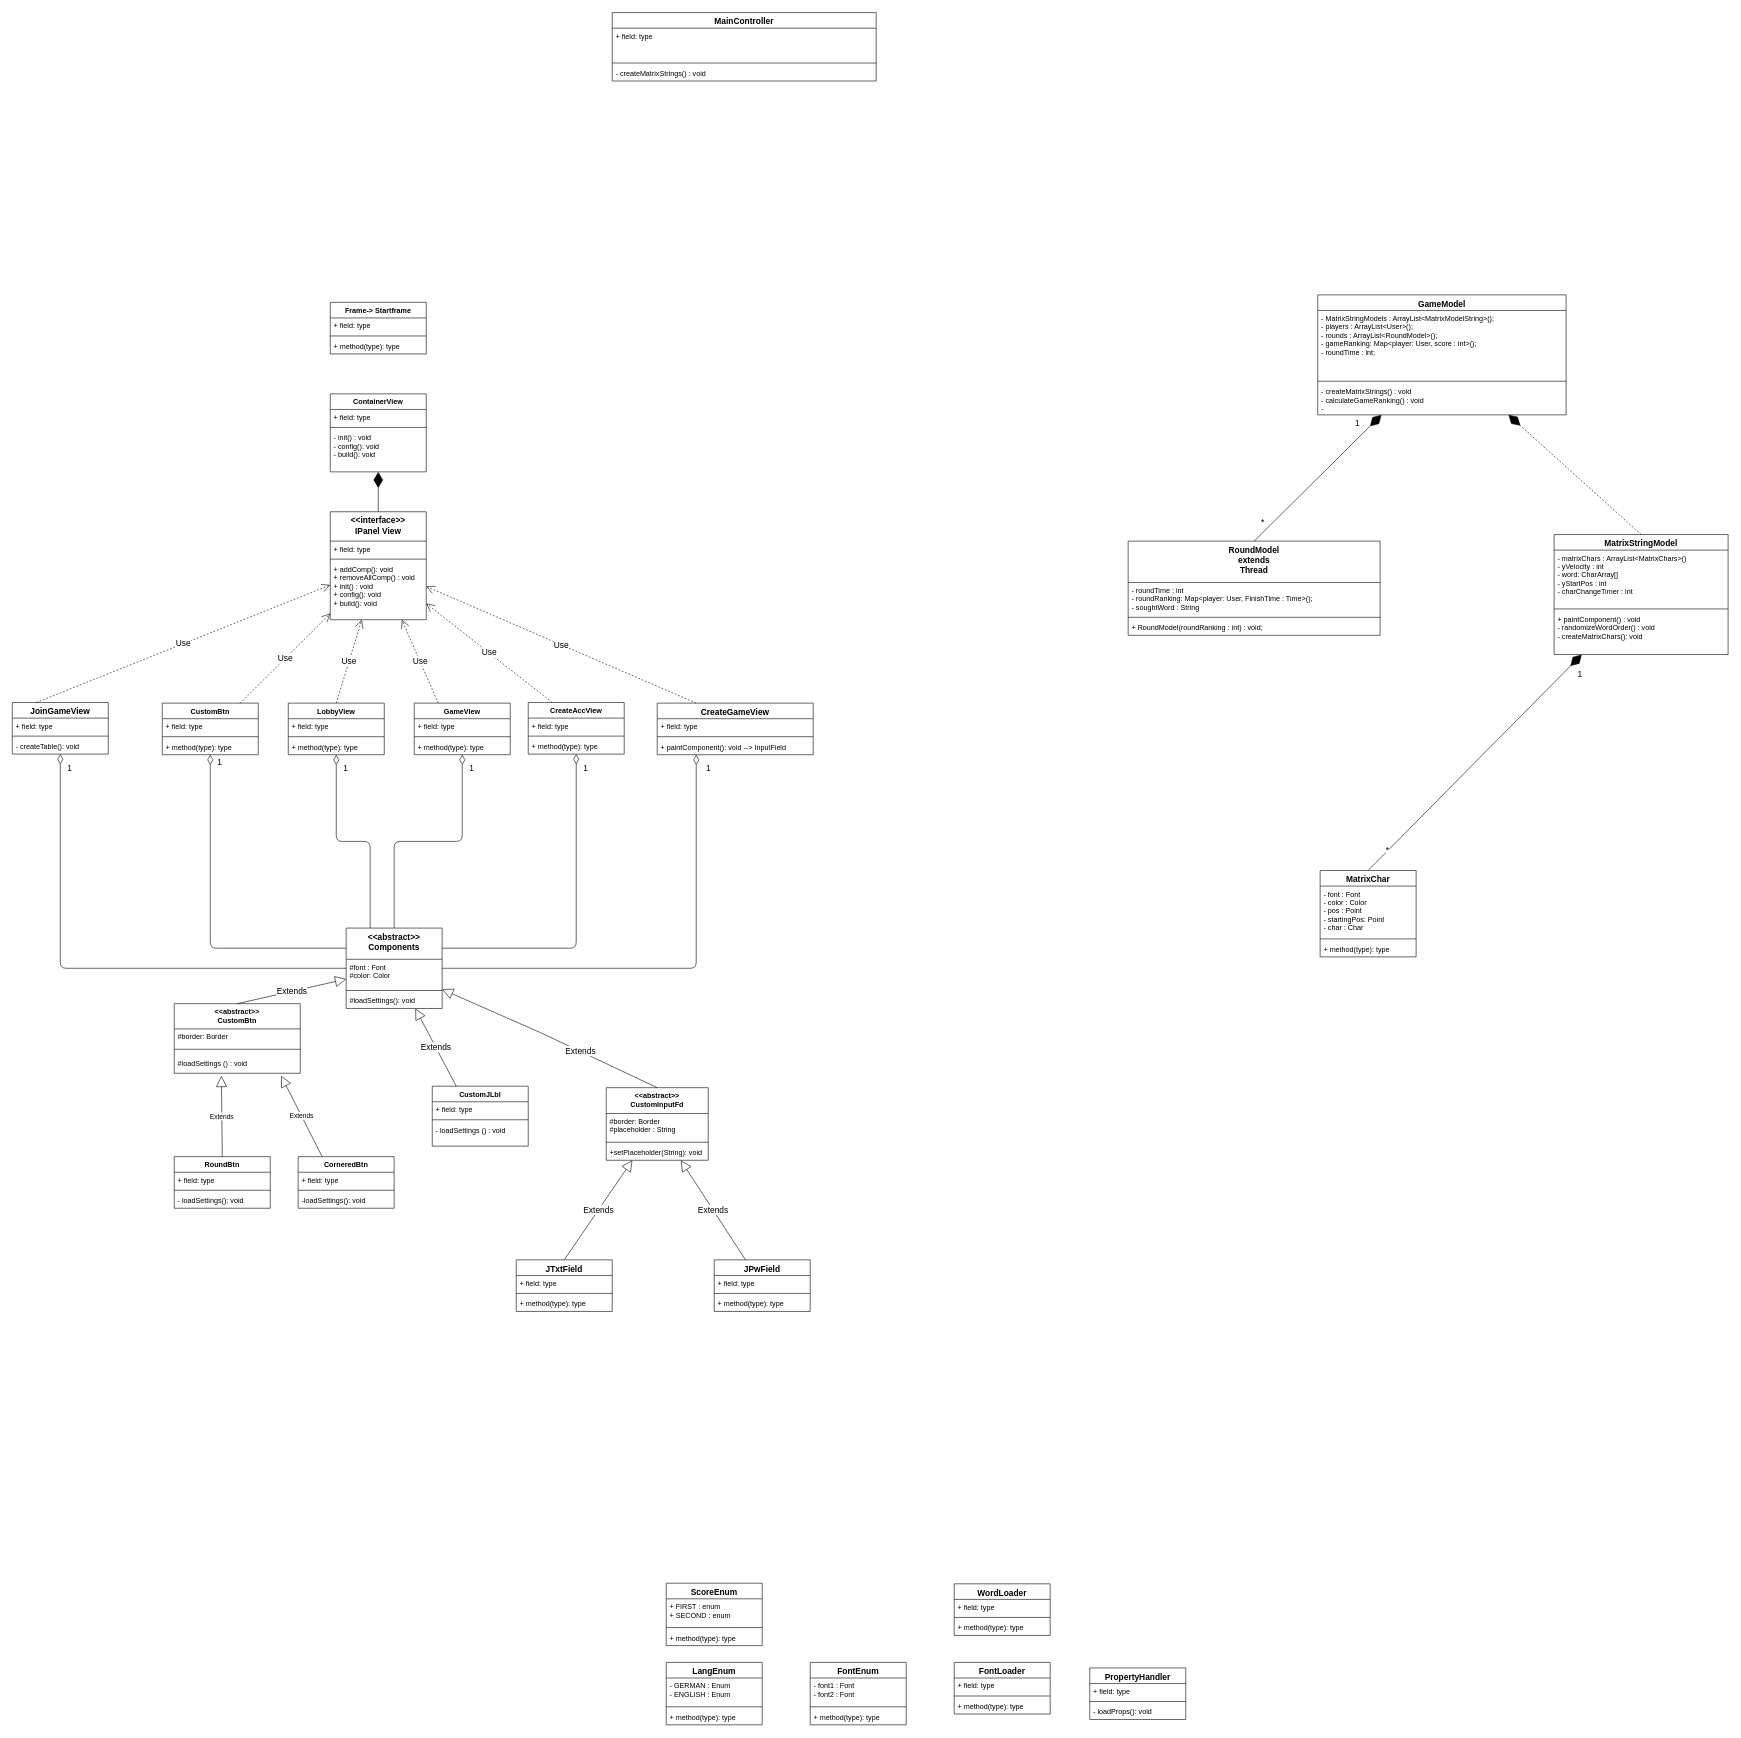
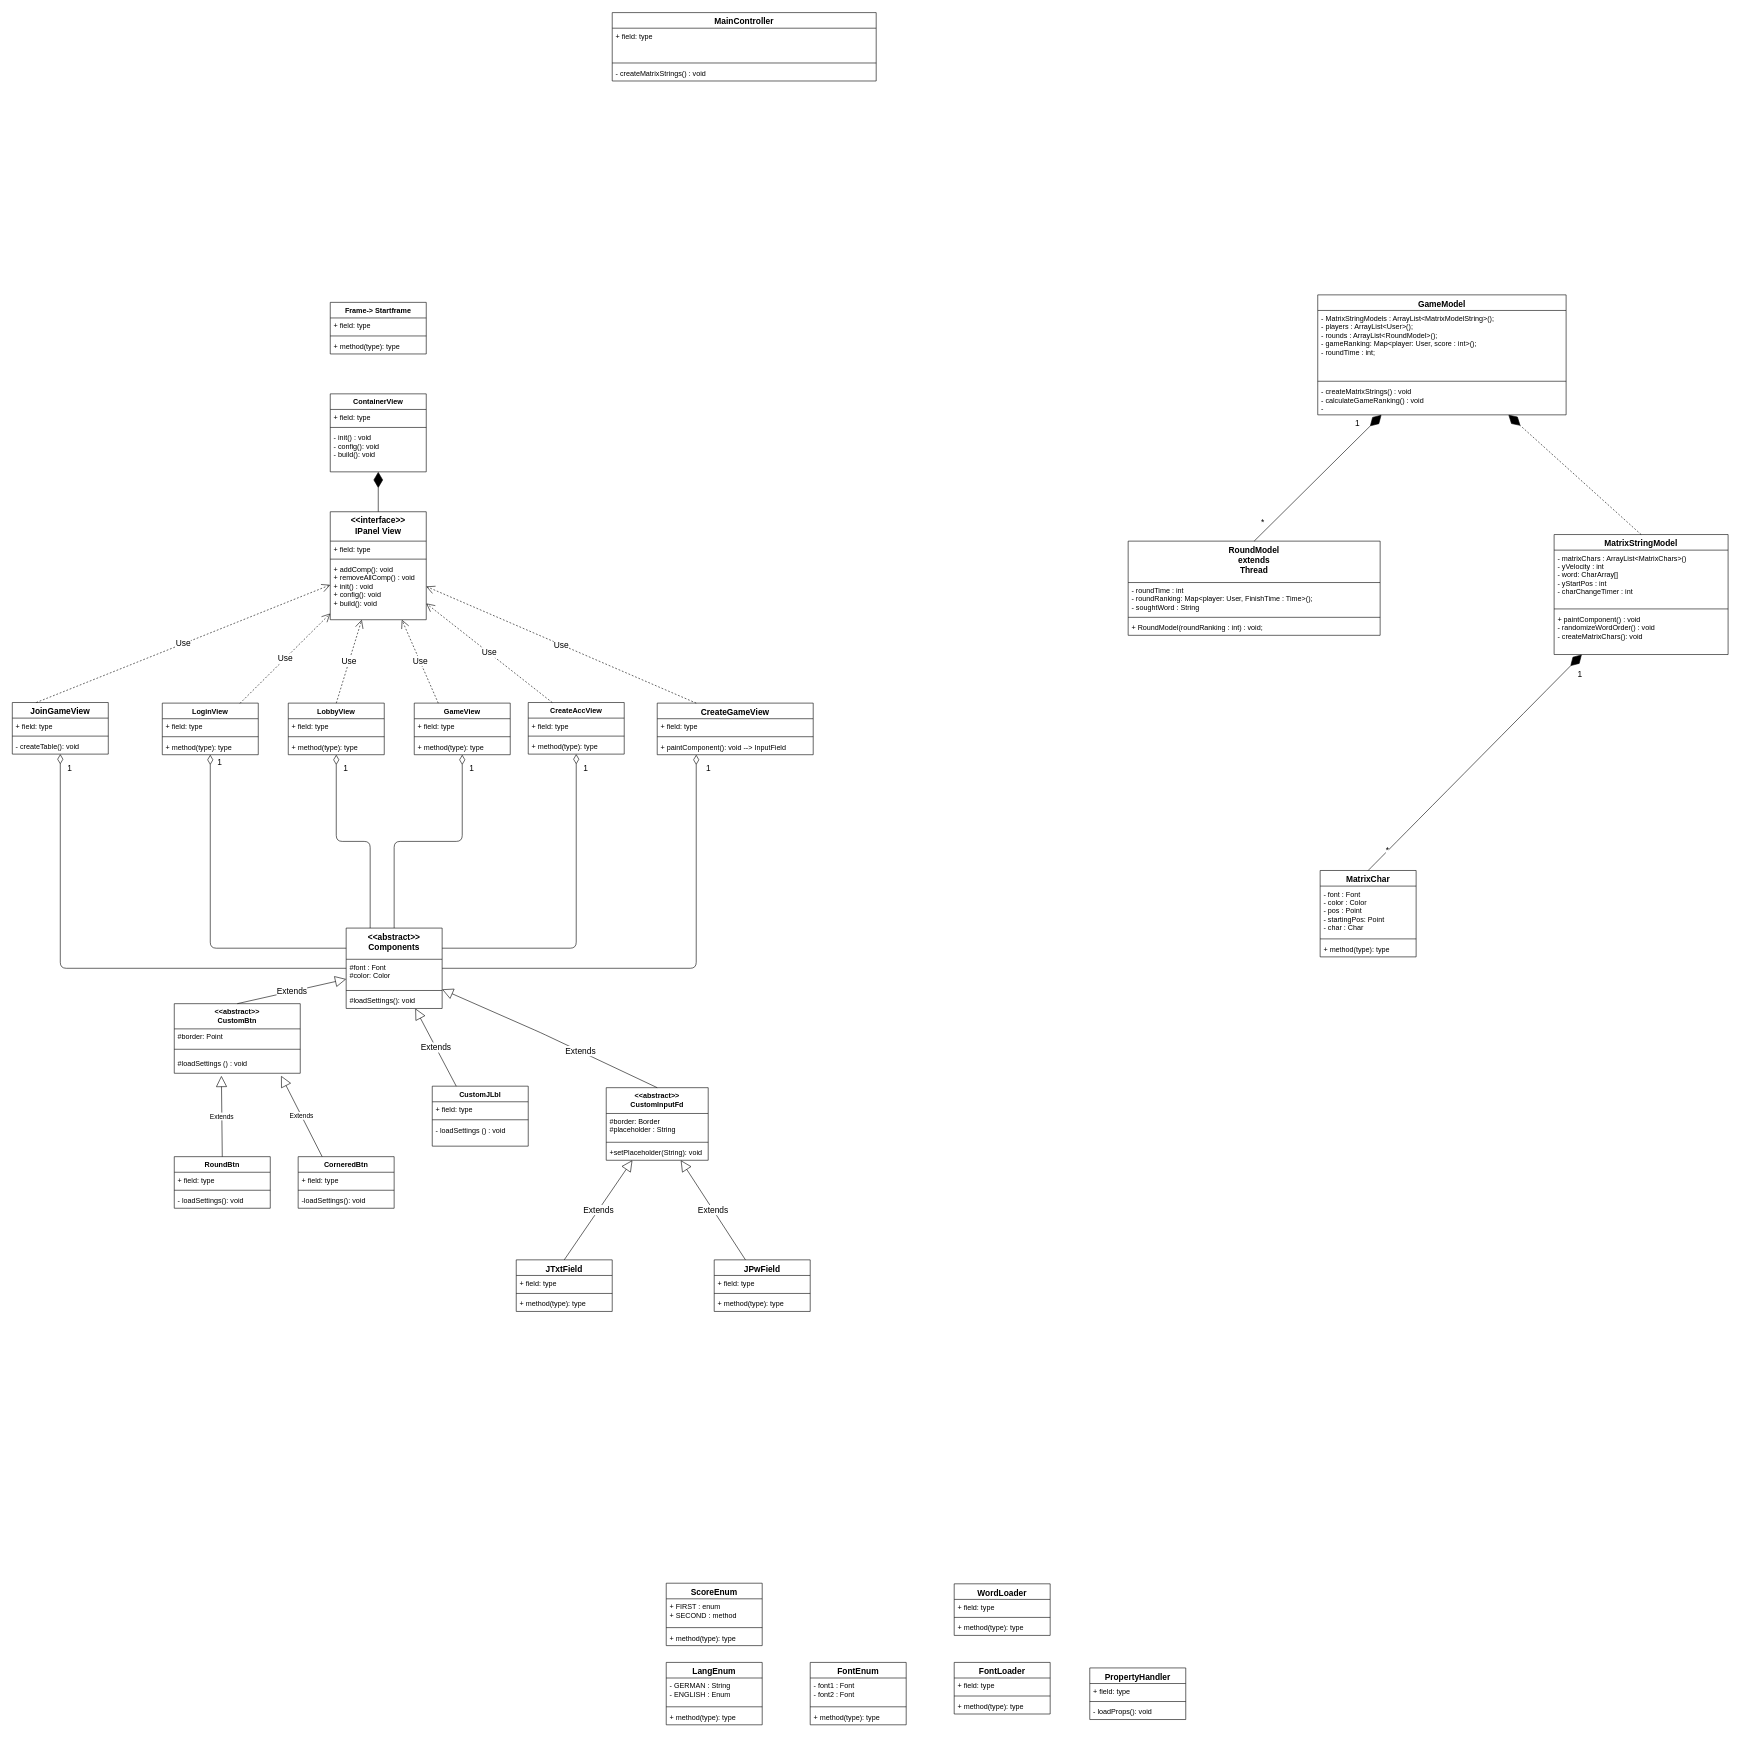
node "CustomBtn": label "CustomBtn" -> "LoginView"
node "#border: Border": label "#border: Border" -> "#border: Point"
node "+ FIRST : enum + SECOND : enum": label "+ FIRST : enum + SECOND : enum" -> "+ FIRST : enum + SECOND : method"
node "- GERMAN : Enum - ENGLISH : Enum": label "- GERMAN : Enum - ENGLISH : Enum" -> "- GERMAN : String - ENGLISH : Enum"
